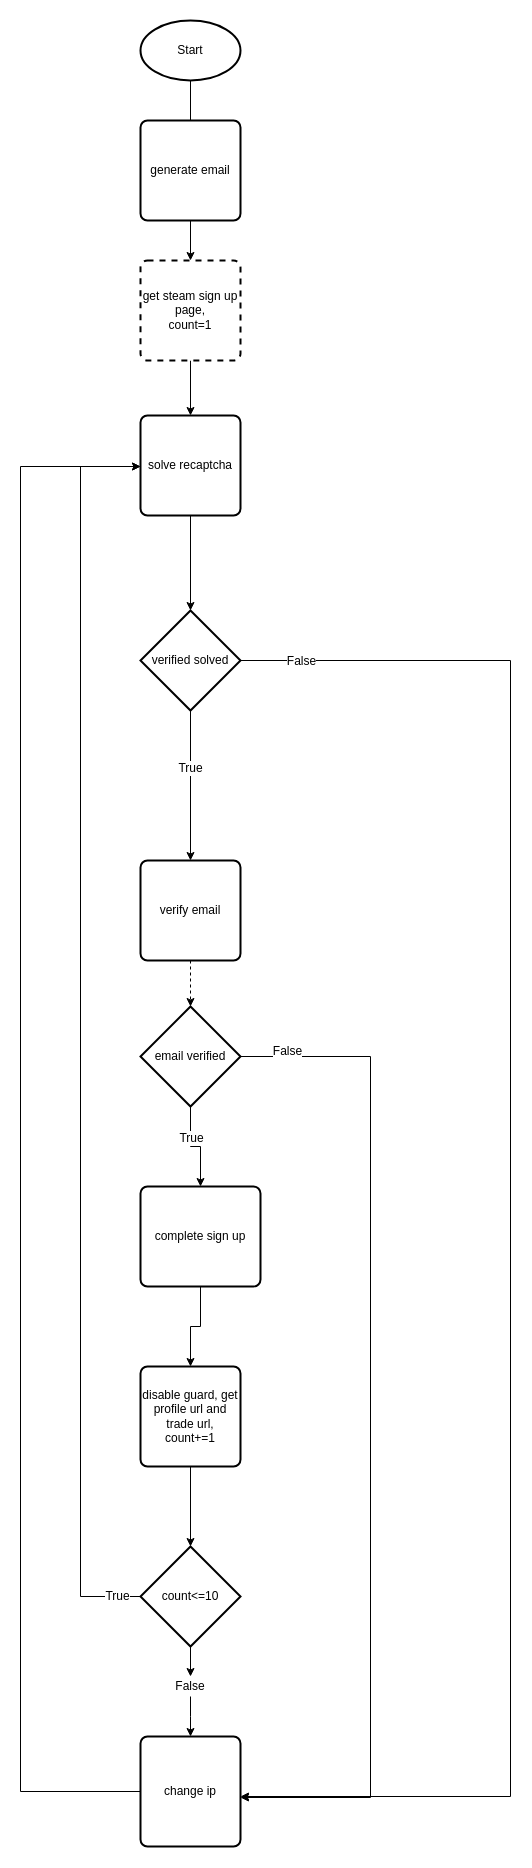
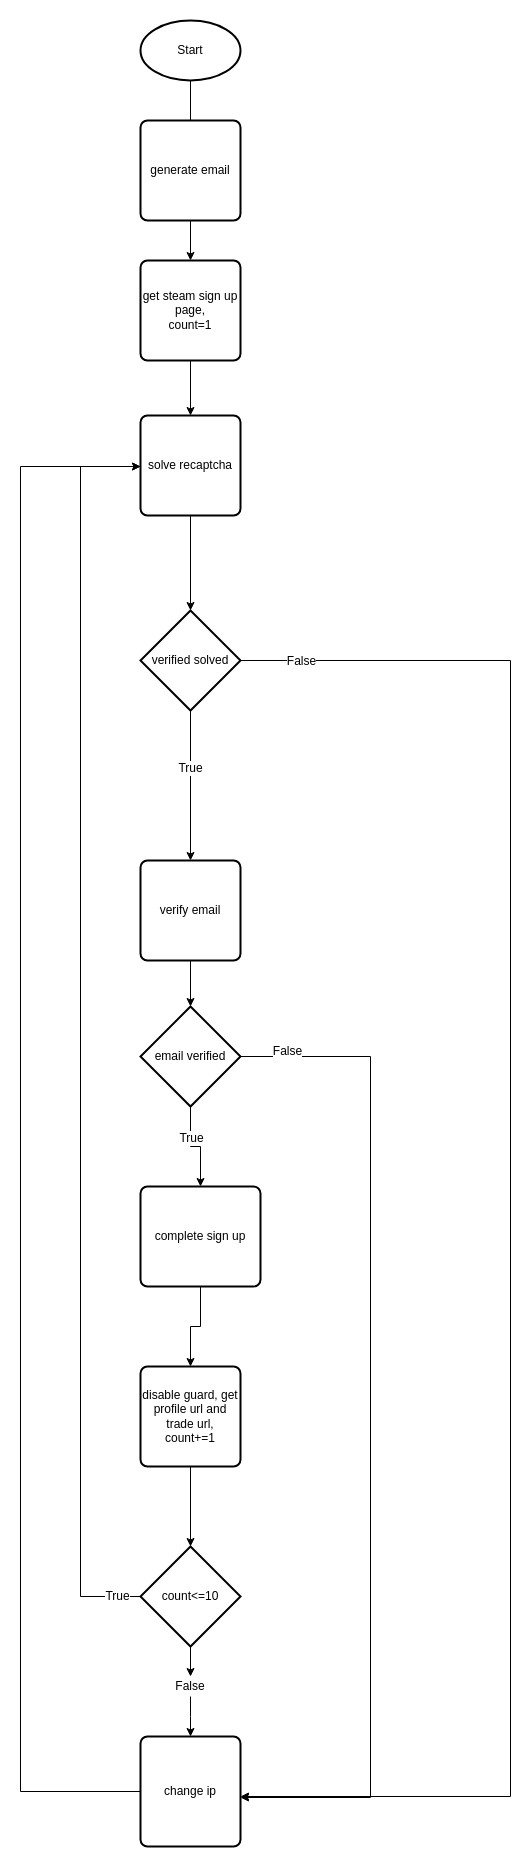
node "get steam sign up page, count=1": style dashed -> solid
edge "verify email" -> "email verified": style dashed -> solid
